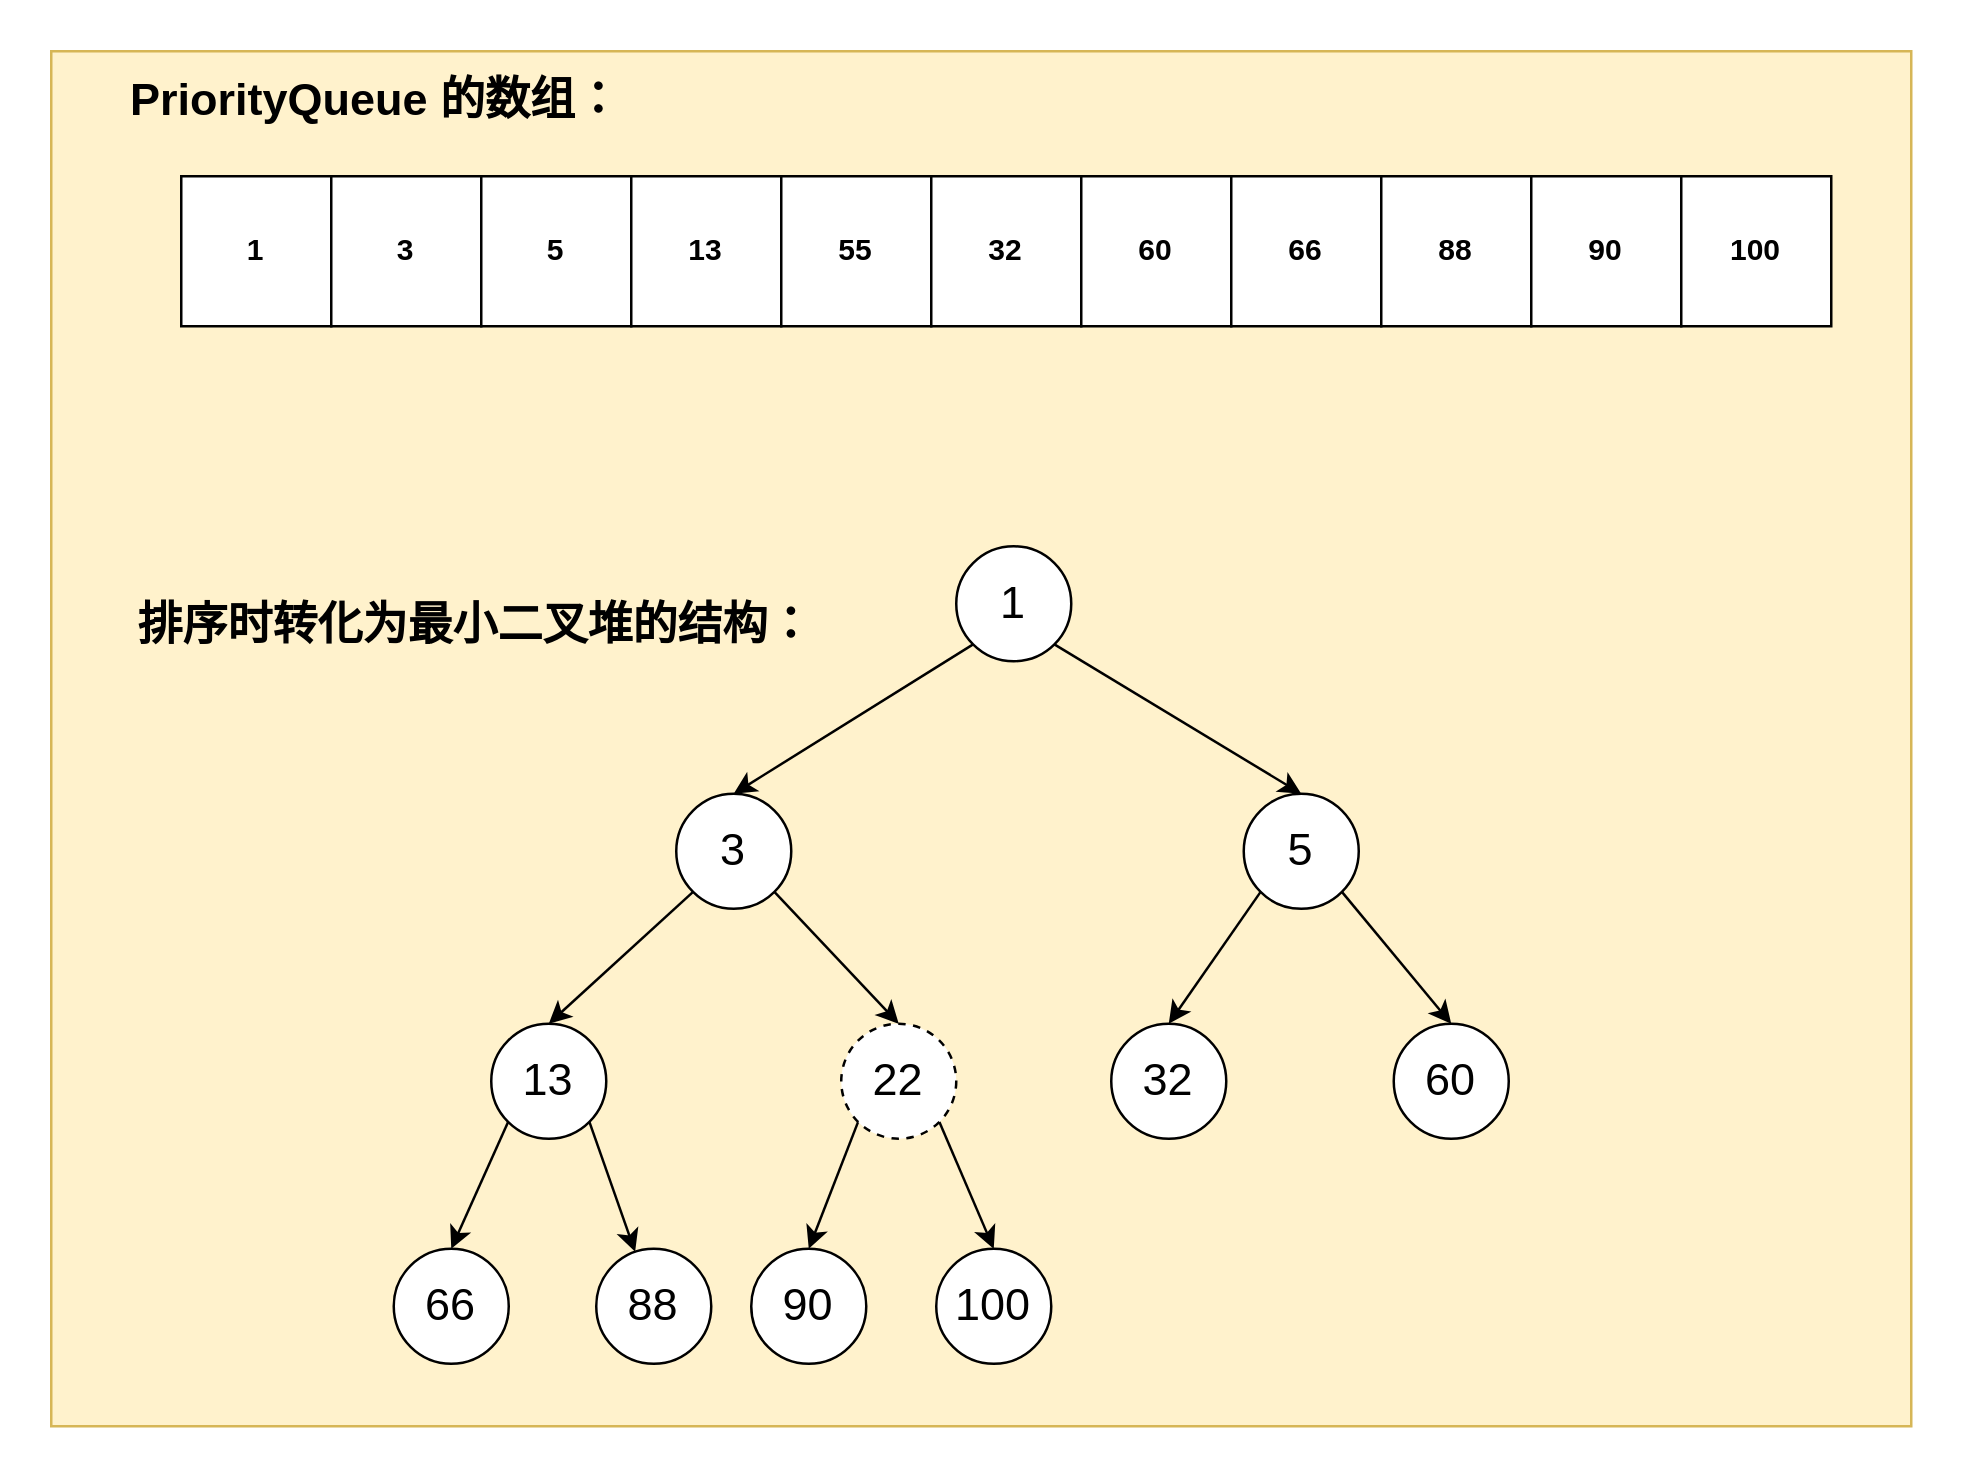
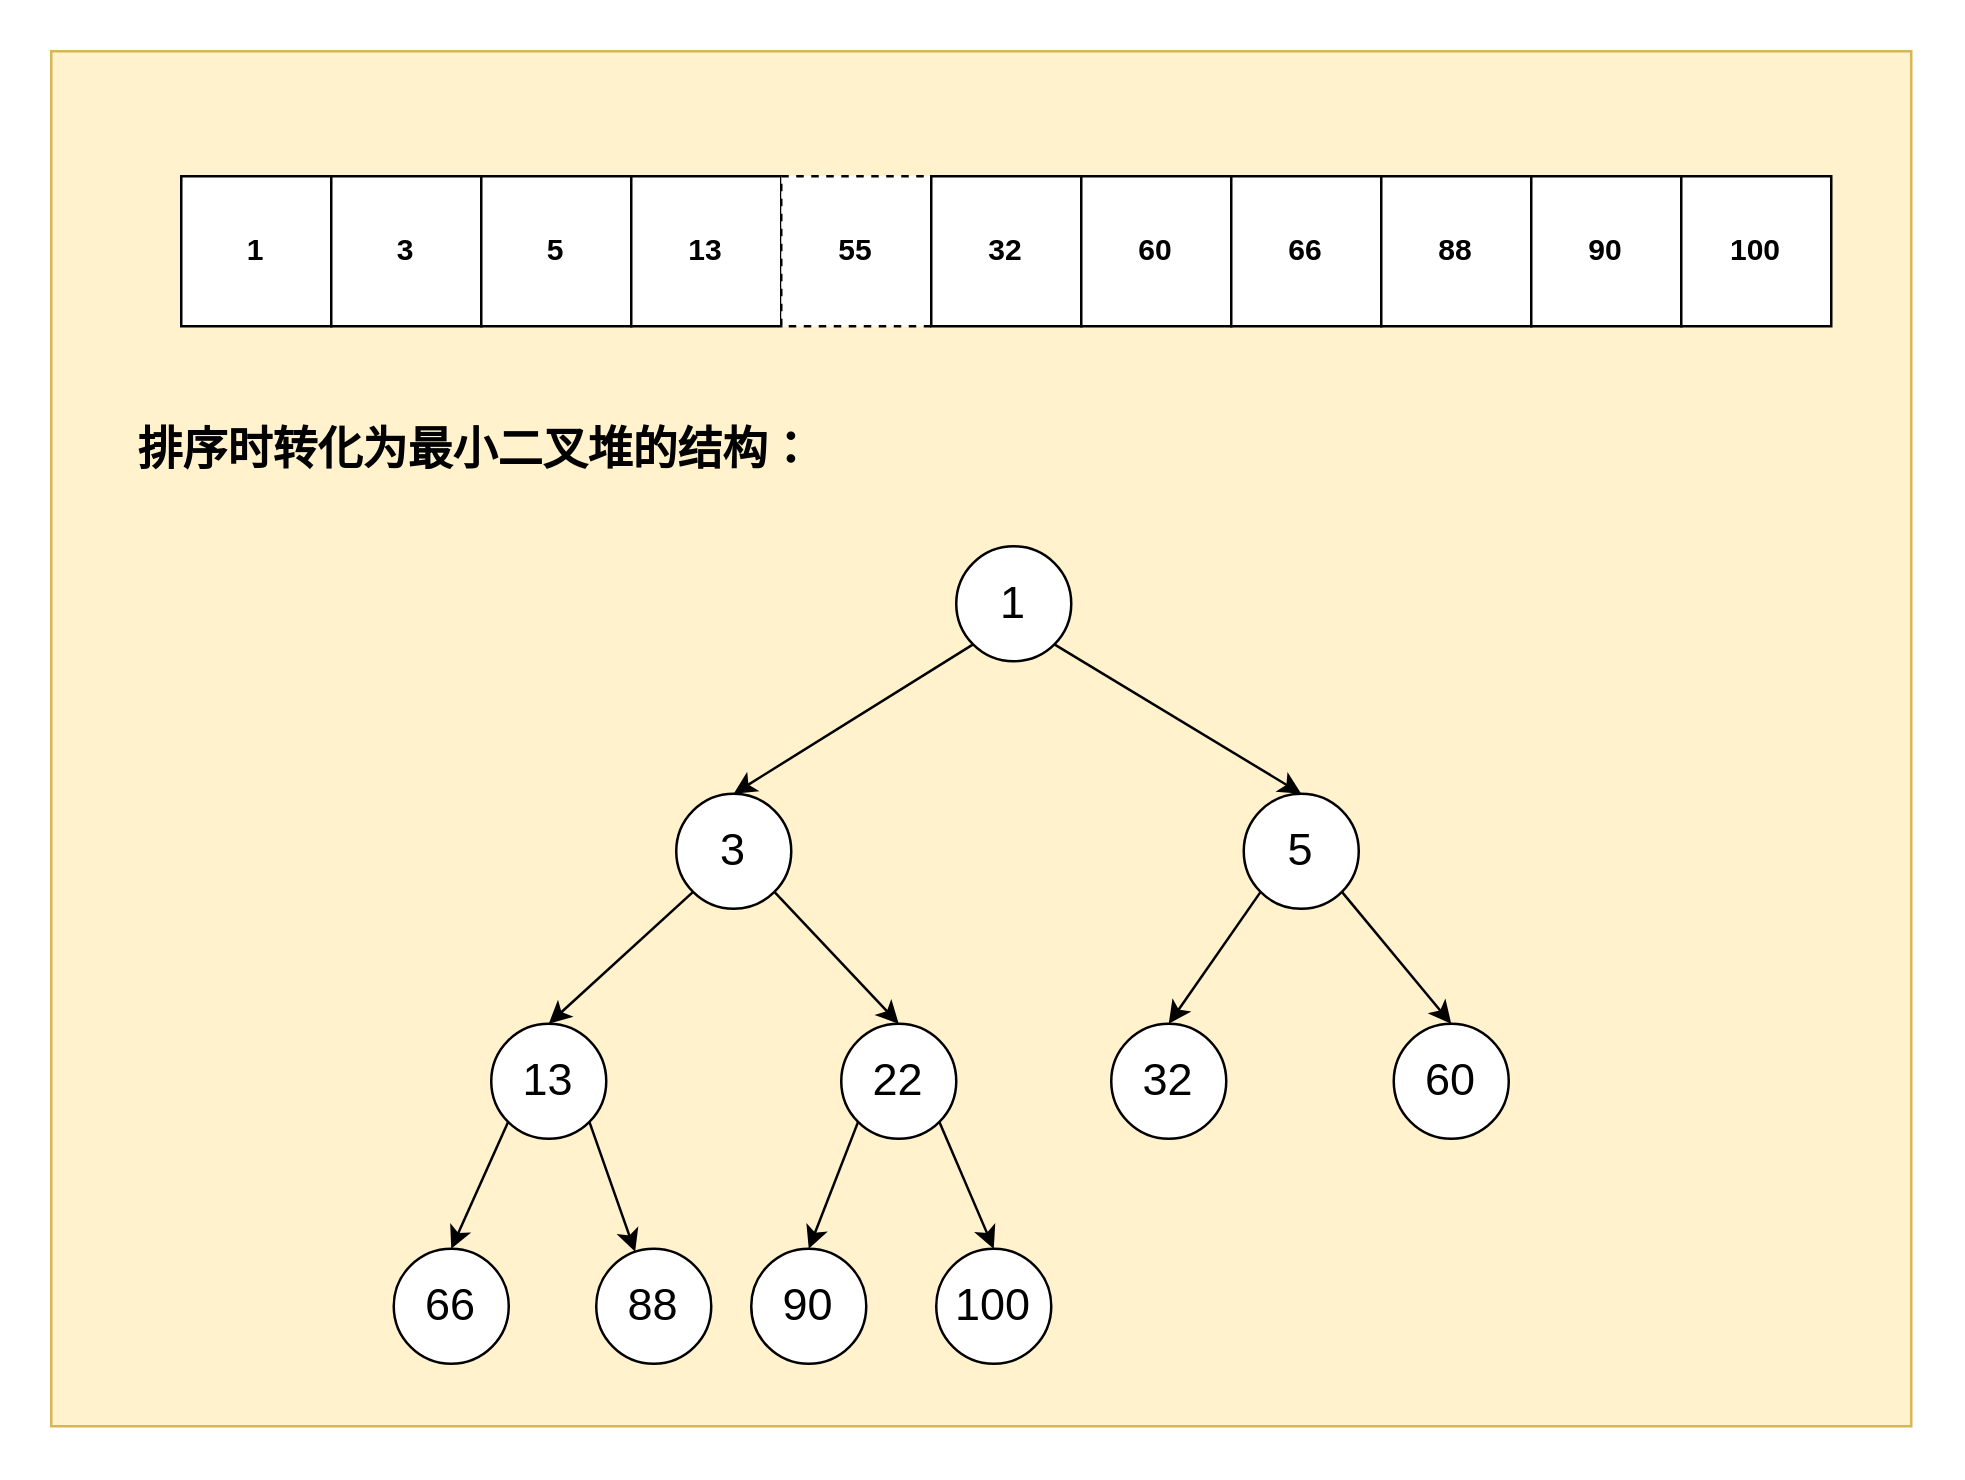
node "PriorityQueue 的数组：": removed
node "55": style solid -> dashed
node "排序时转化为最小二叉堆的结构：": moved (476, 626) -> (476, 451)
node "22": style dashed -> solid
